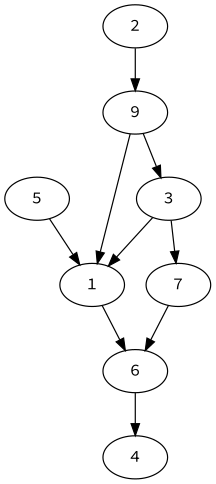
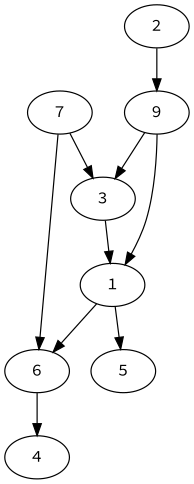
edge "3" -> "7": reversed
edge "5" -> "1": reversed
